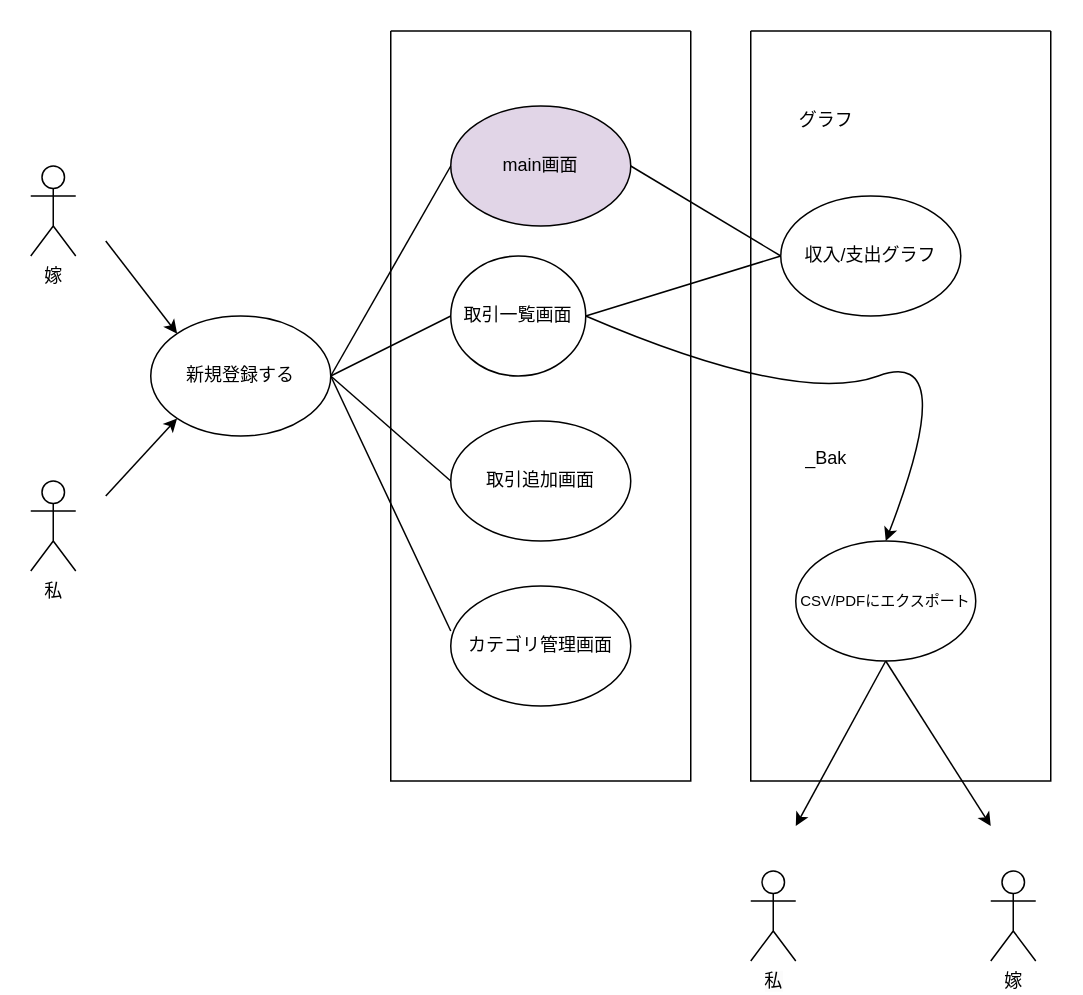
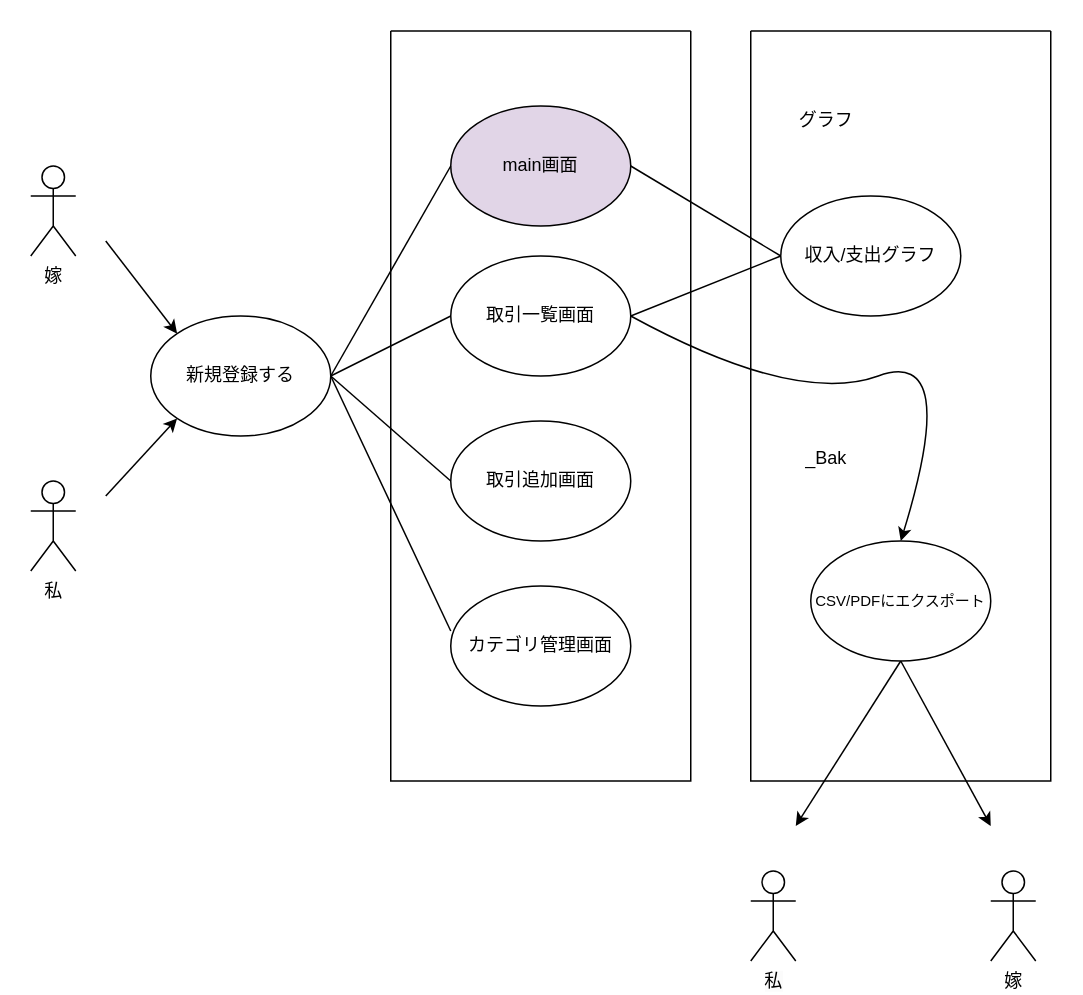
node "取引一覧画面": size 135x120 -> 180x120
node "CSV/PDFにエクスポート": moved (886, 601) -> (901, 601)
